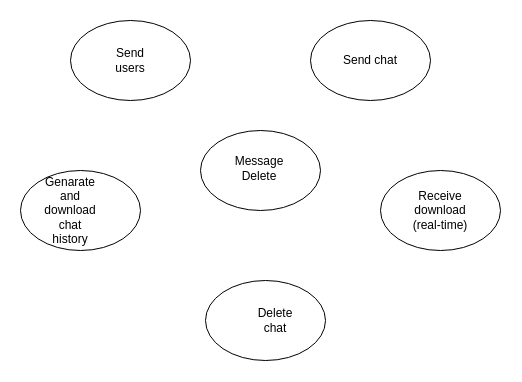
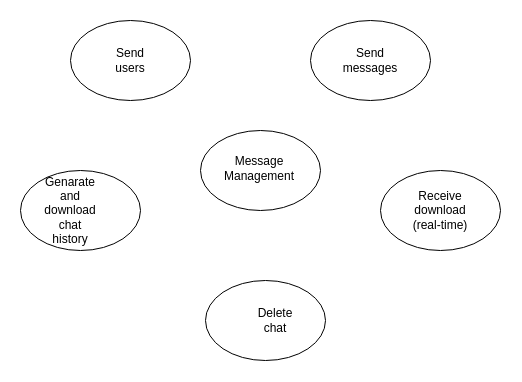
node "Send chat": label "Send chat" -> "Send messages"
node "Message Delete": label "Message Delete" -> "Message Management"
